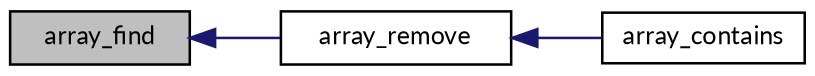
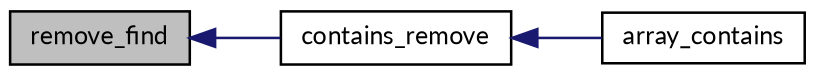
node "array_find": label "array_find" -> "remove_find"
node "array_remove": label "array_remove" -> "contains_remove"
